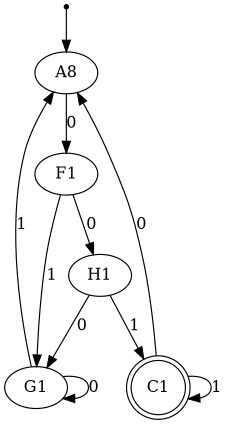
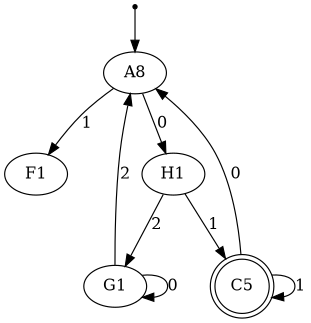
edge "A8" -> "F1": label "0" -> "1"
edge "F1" -> "H1": now "A8" -> "H1"
edge "G1" -> "A8": label "1" -> "2"
edge "F1" -> "G1": removed, label "1"
edge "H1" -> "G1": label "0" -> "2"
node "C1": label "C1" -> "C5"
